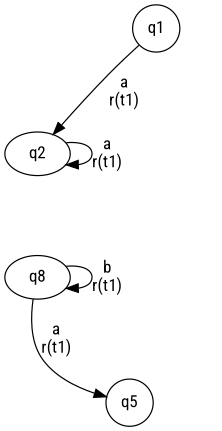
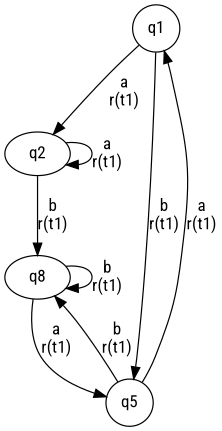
edge "q2" -> "q8": added, label "b r(t1)"
edge "q1" -> "q5": added, label "b r(t1)"
edge "q5" -> "q1": added, label "a r(t1)"
edge "q5" -> "q8": added, label "b r(t1)"
